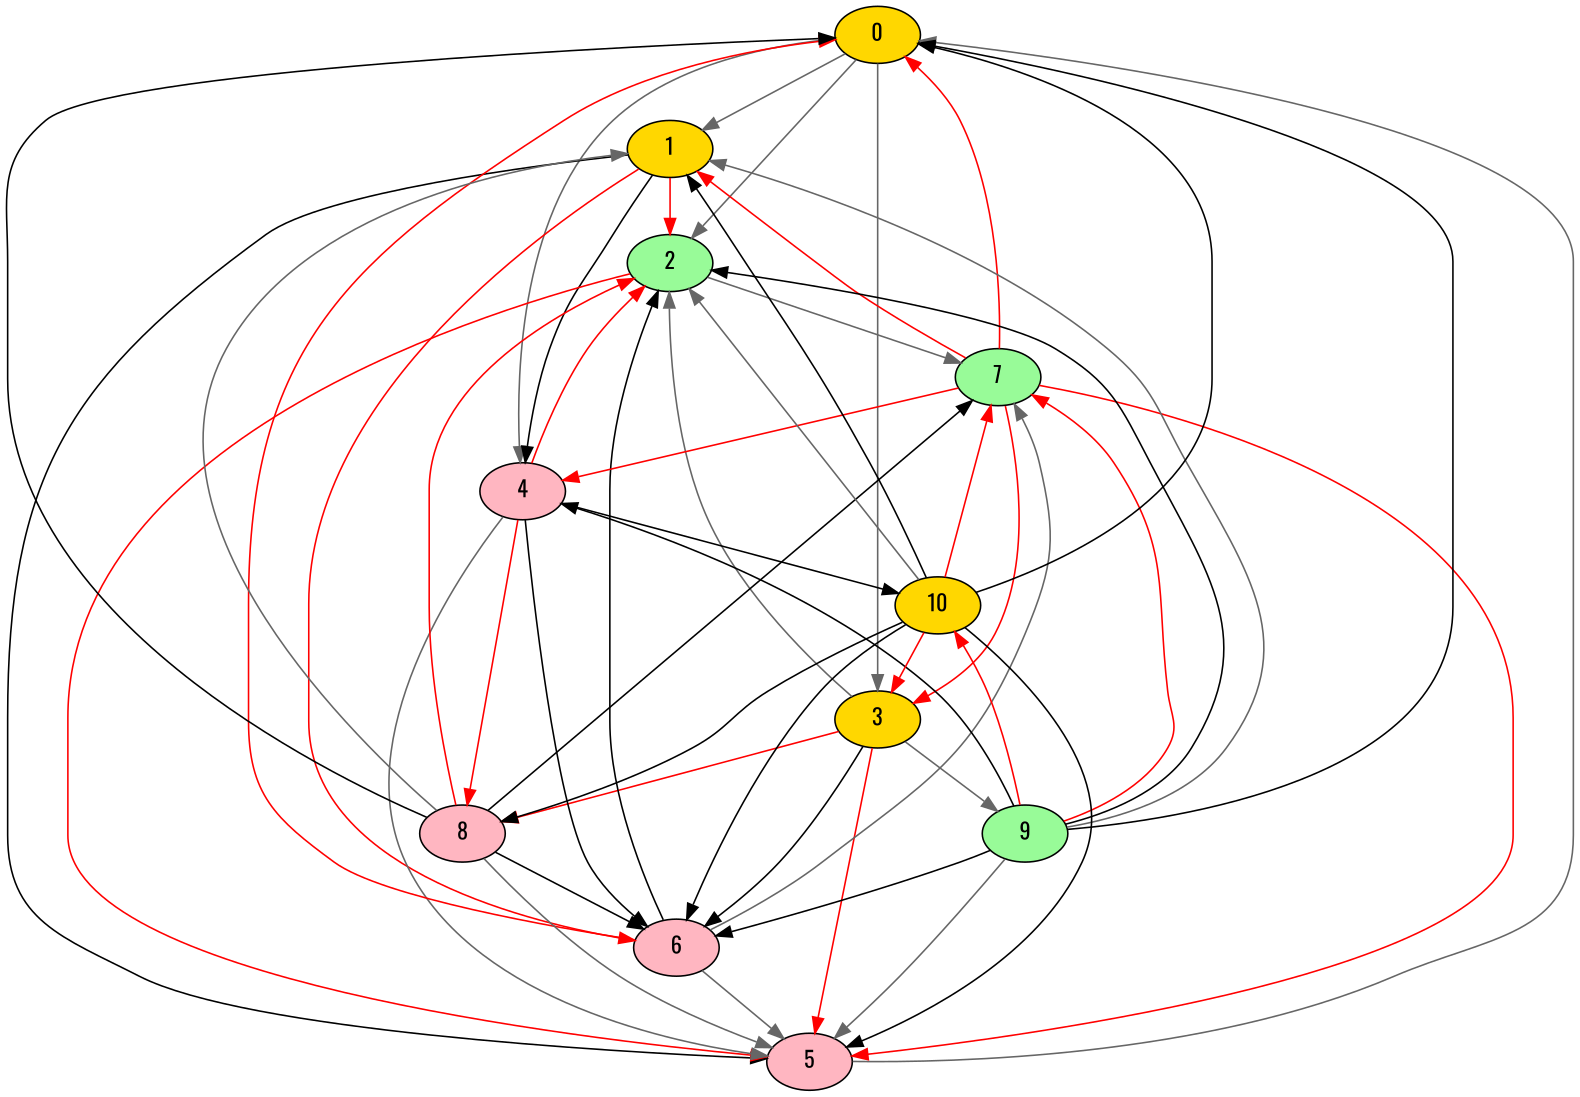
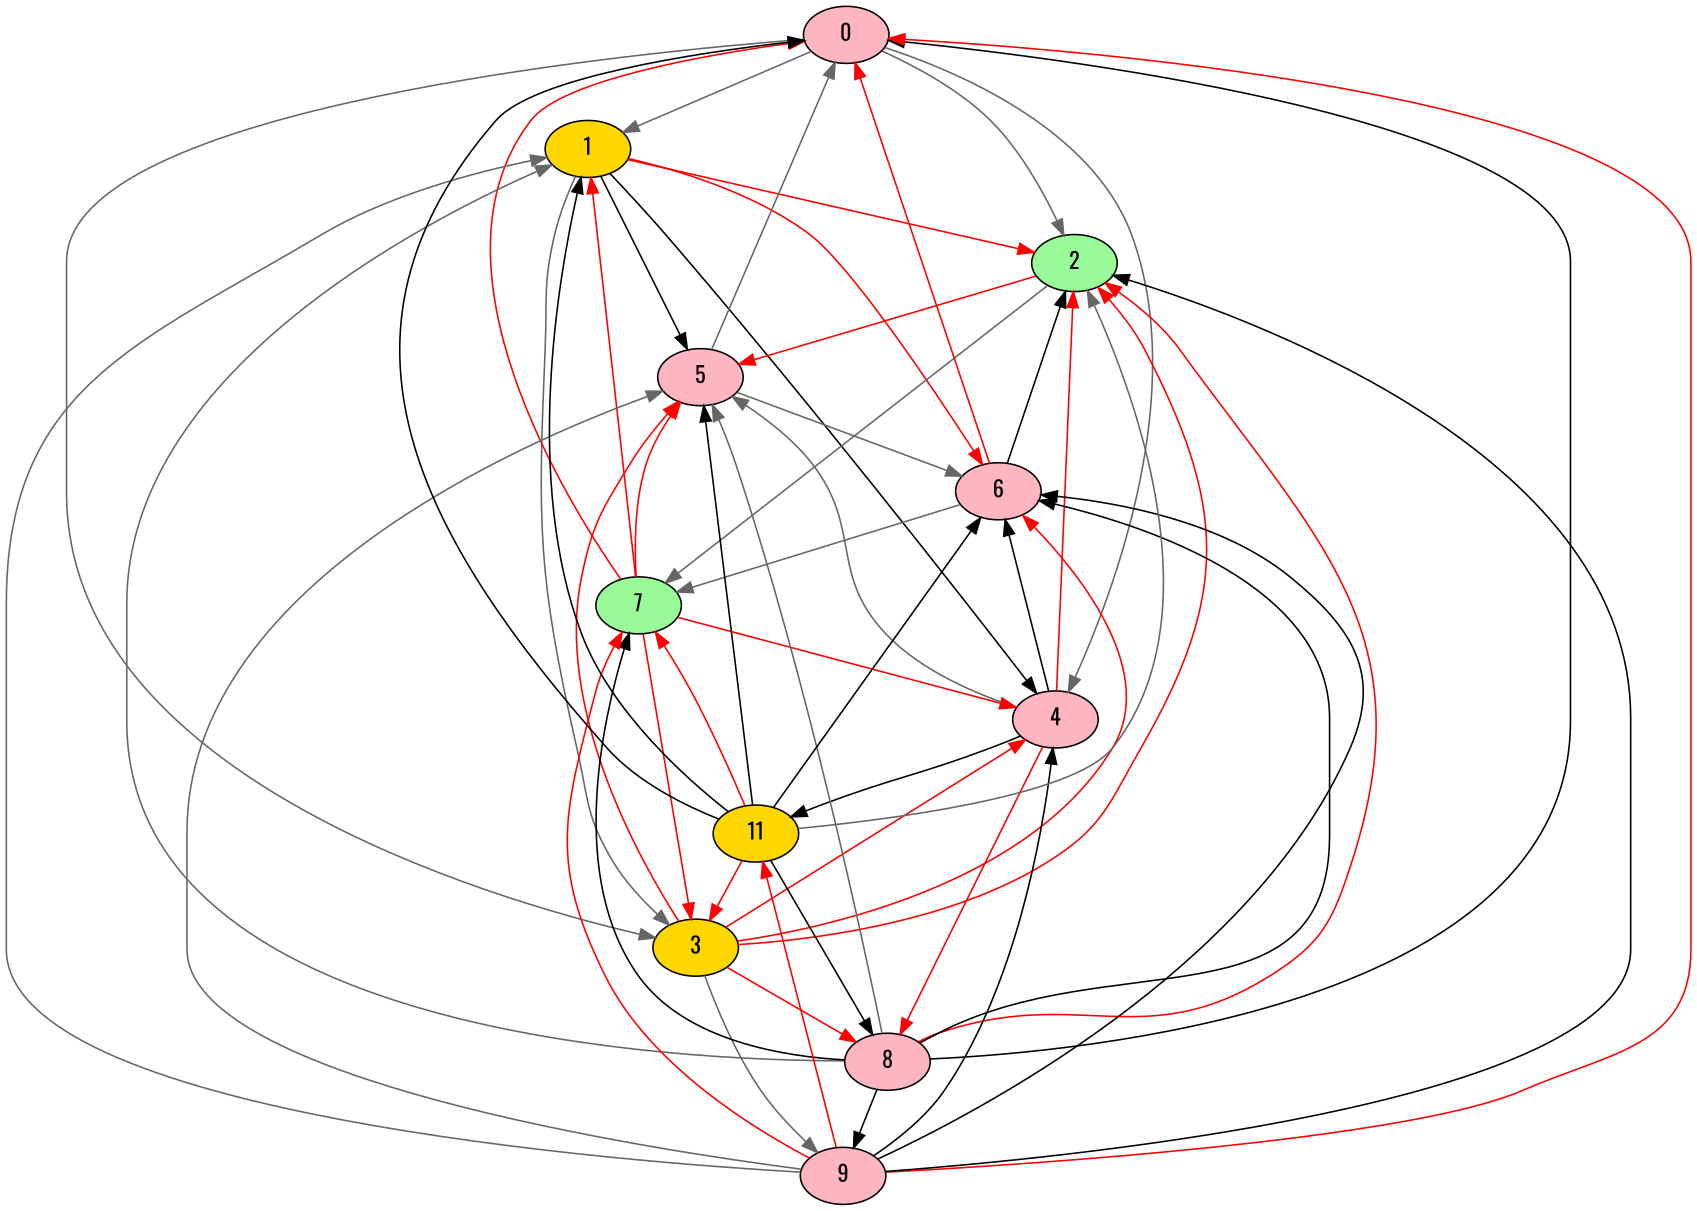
node "0": fillcolor gold -> lightpink
edge "9" -> "0": color black -> red
edge "3" -> "2": color gray40 -> red
edge "1" -> "3": added
node "10": label "10" -> "11"
node "9": fillcolor palegreen -> lightpink
edge "3" -> "4": added
edge "3" -> "6": color black -> red
edge "6" -> "5": reversed
edge "8" -> "9": added
